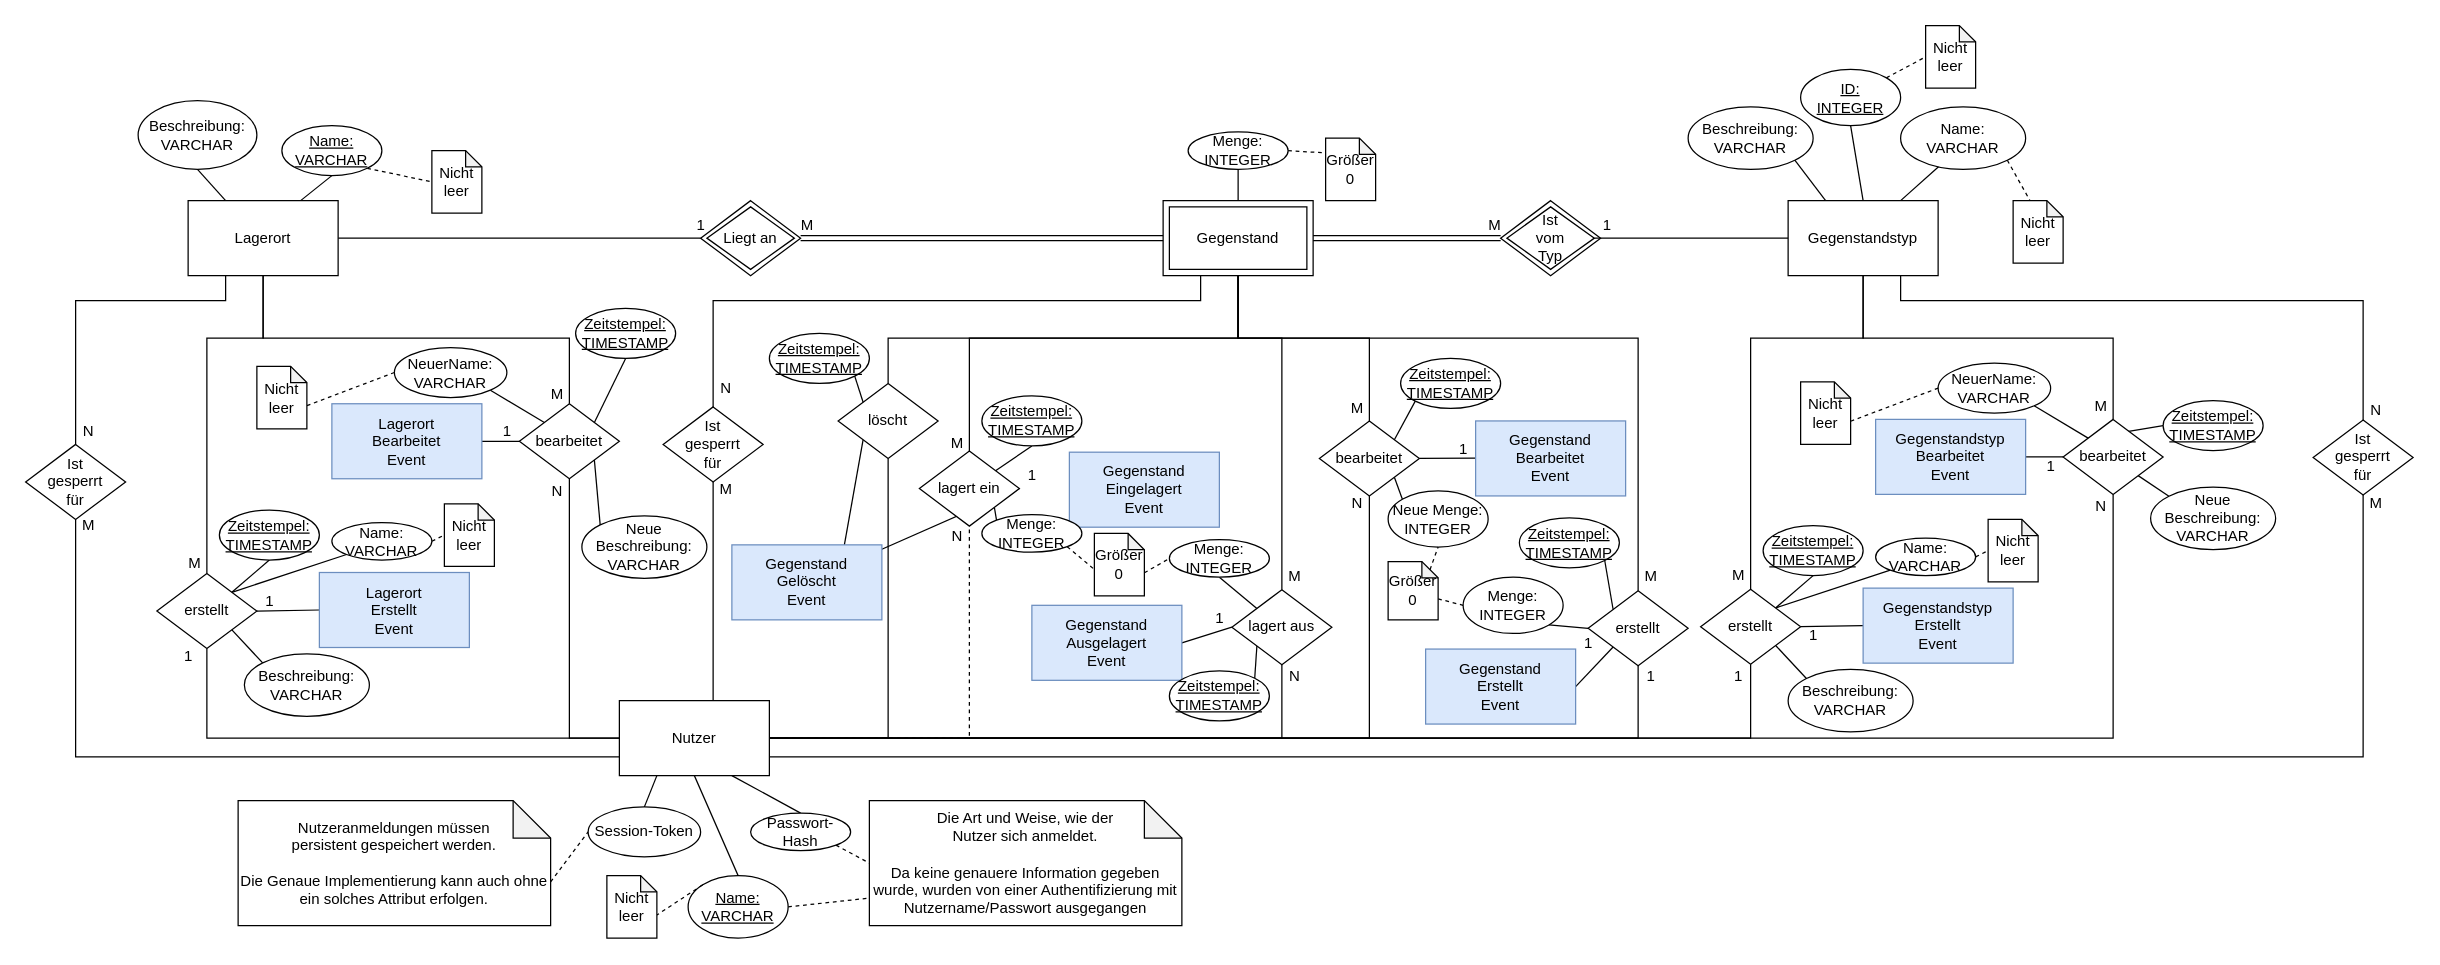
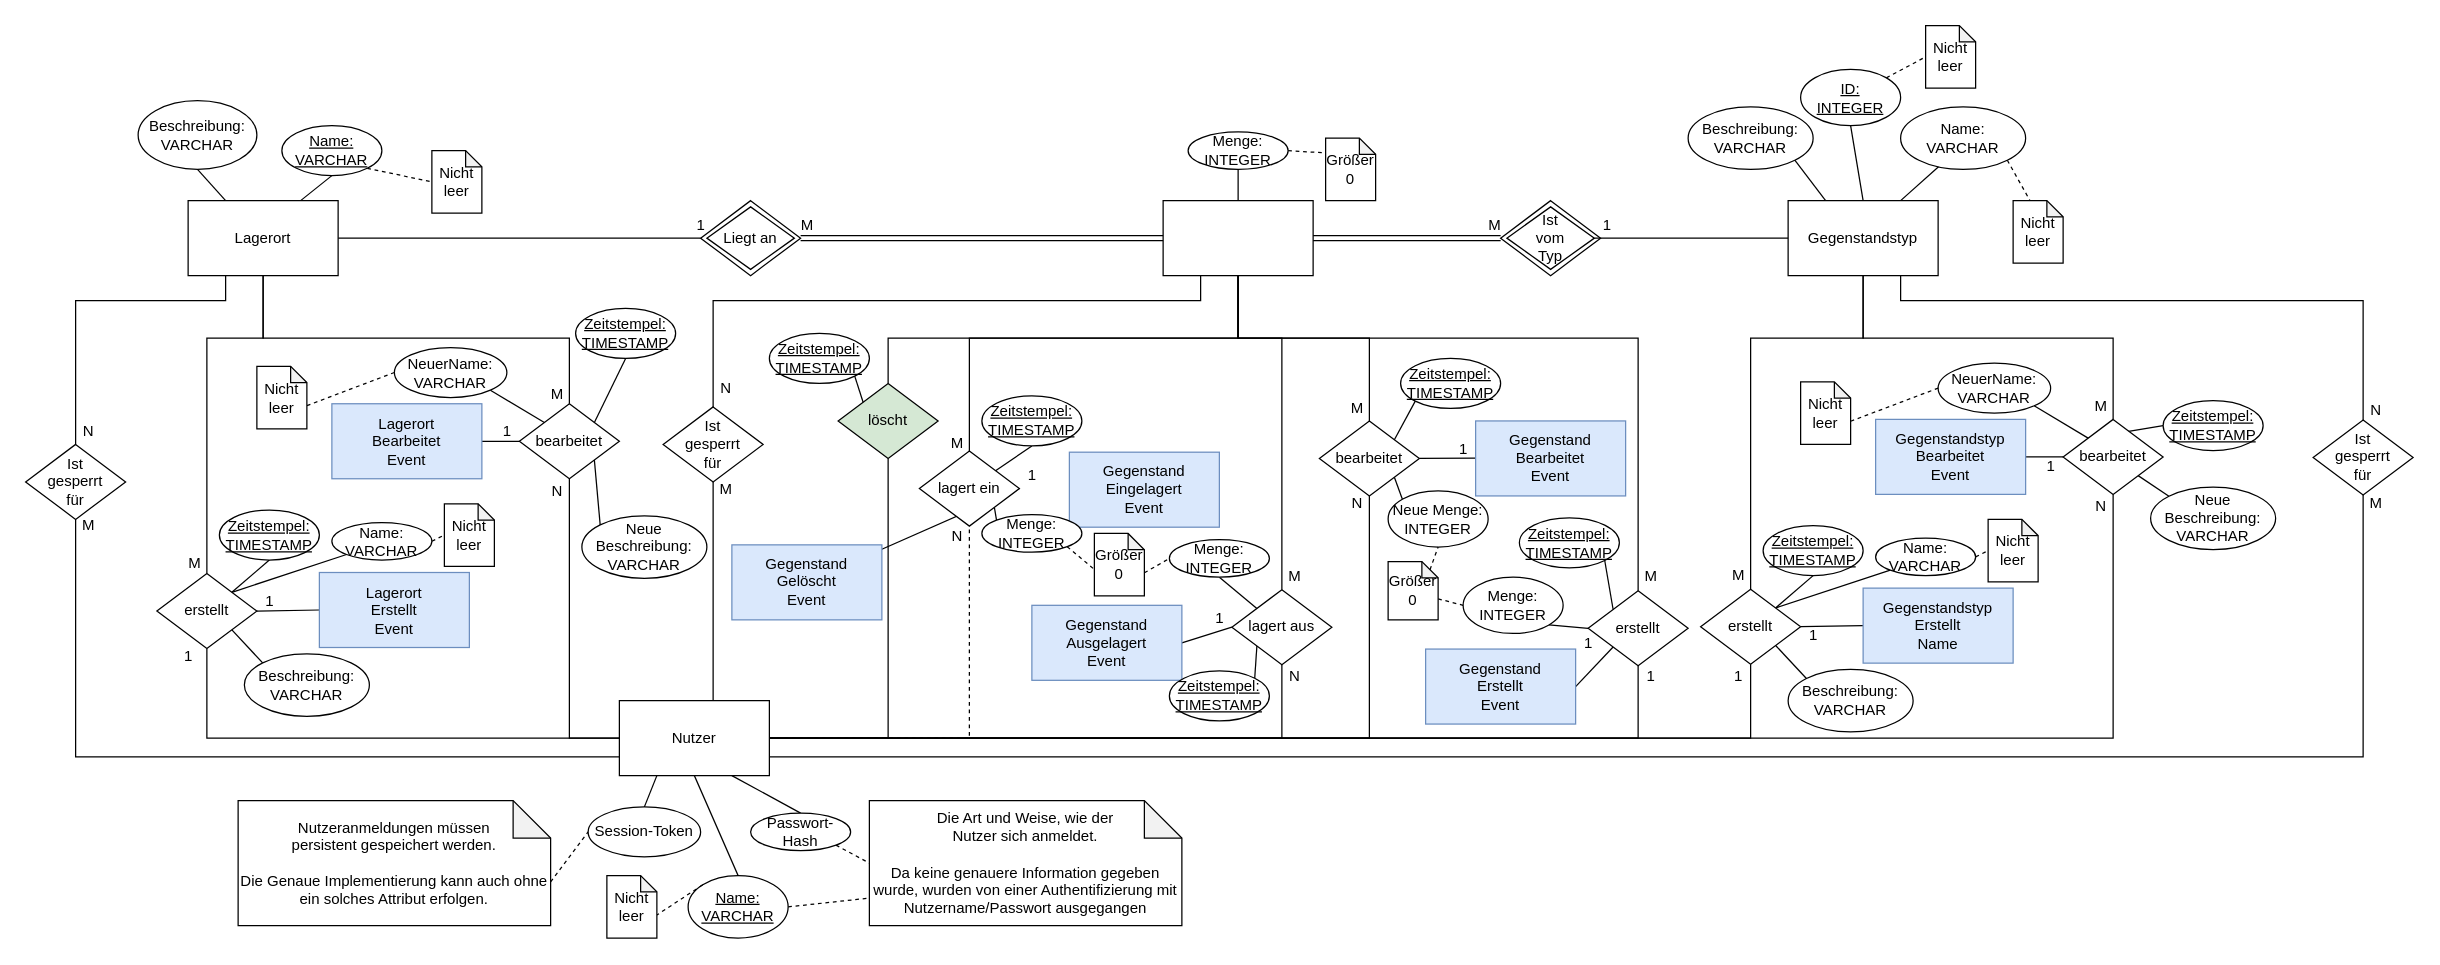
node "Gegenstand": removed
node "löscht": fillcolor #ffffff -> #d5e8d4
edge "löscht" -- "Gegenstand Gelöscht Event": removed
node "Gegenstandstyp Erstellt Event": label "Gegenstandstyp Erstellt Event" -> "Gegenstandstyp Erstellt Name"
